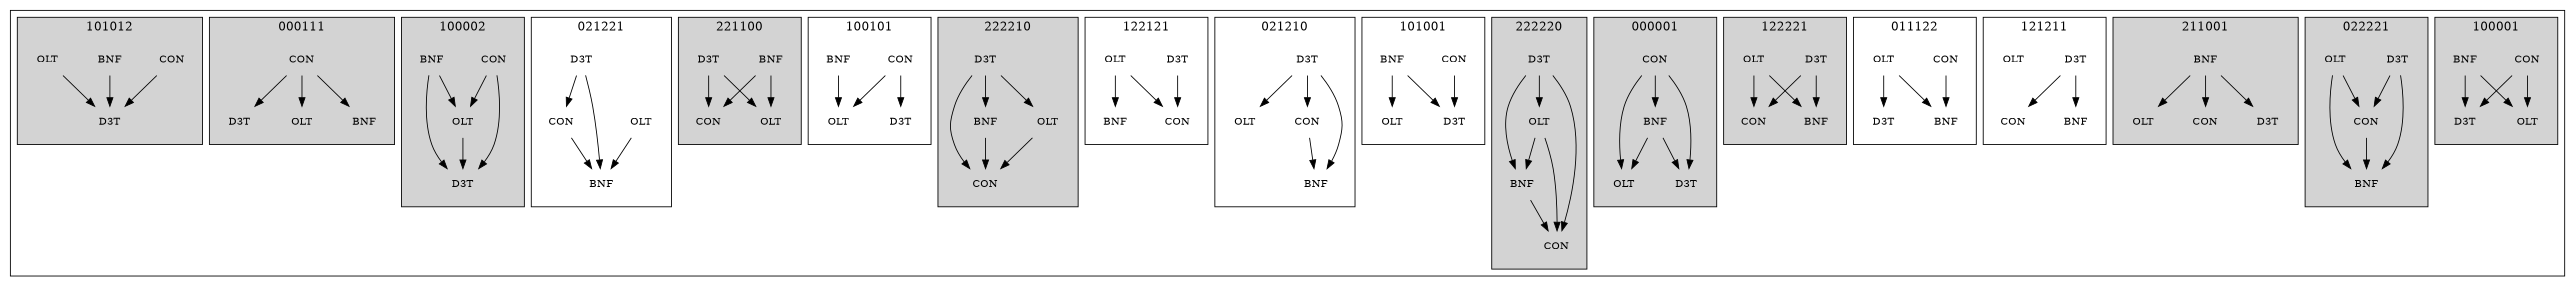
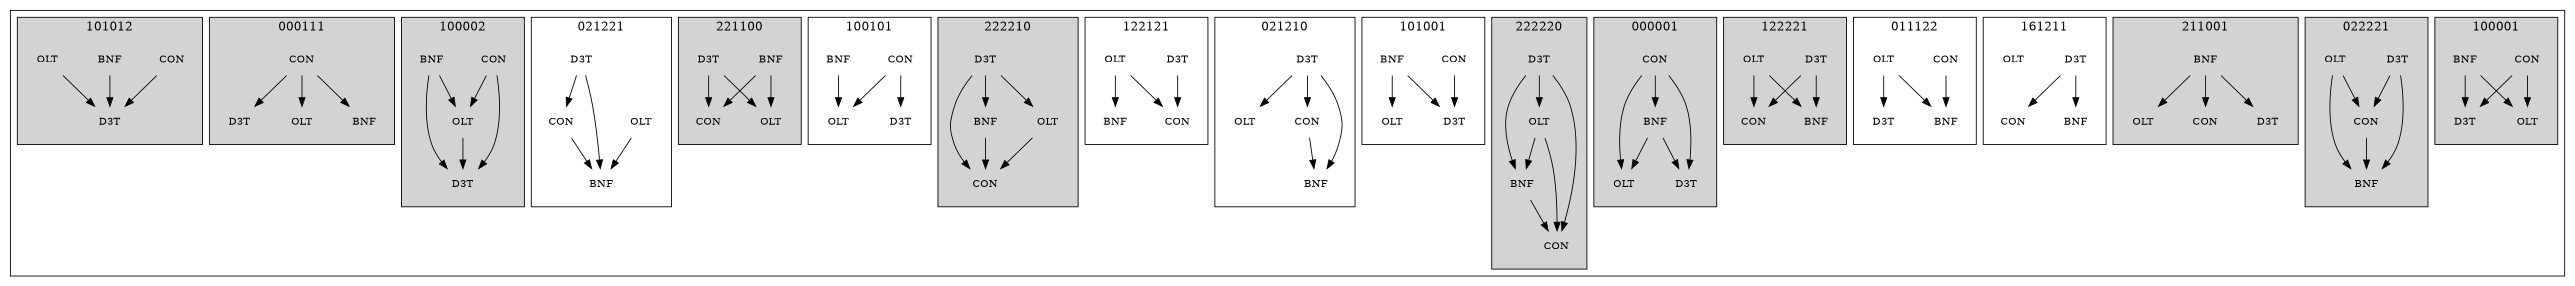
cluster "121211": label "121211" -> "161211"
